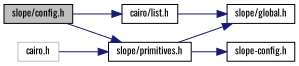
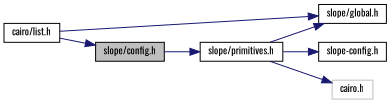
edge "slope/config.h" -> "cairo/list.h": reversed
edge "cairo.h" -> "slope/primitives.h": reversed
